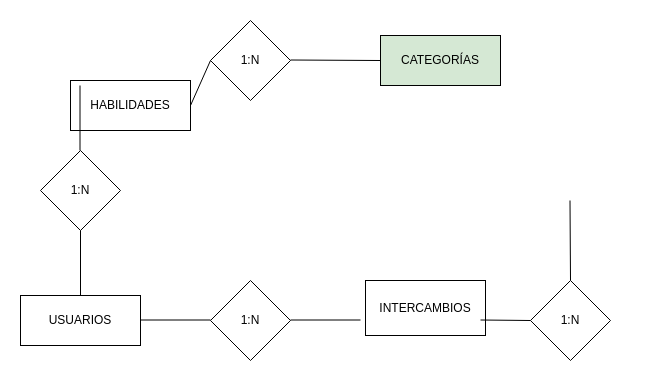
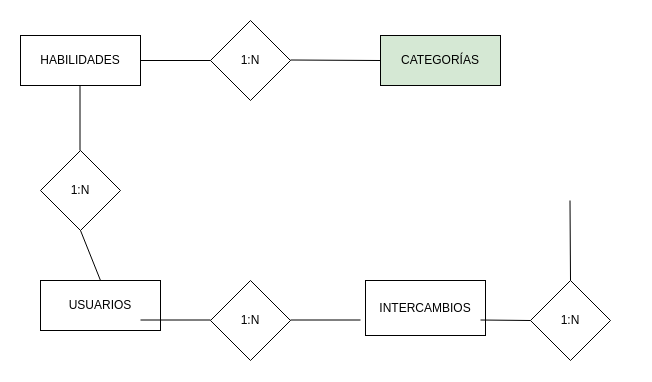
node "HABILIDADES": moved (131, 106) -> (81, 61)
node "USUARIOS": moved (81, 321) -> (101, 306)
